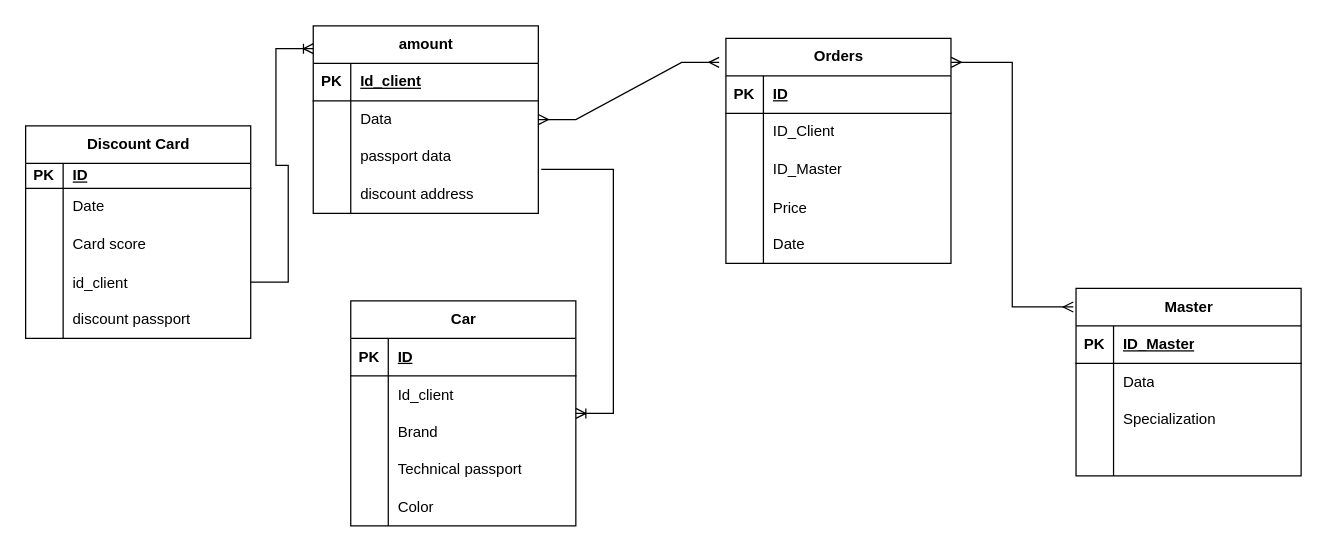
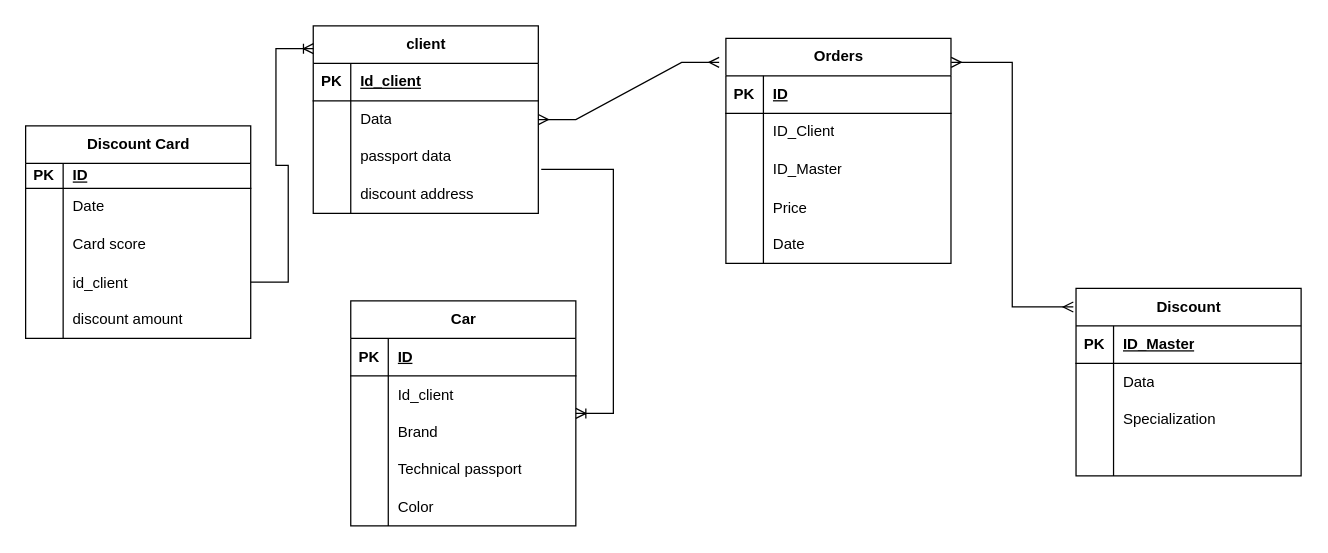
node "amount": label "amount" -> "client"
node "Master": label "Master" -> "Discount"
node "discount passport": label "discount passport" -> "discount amount"
